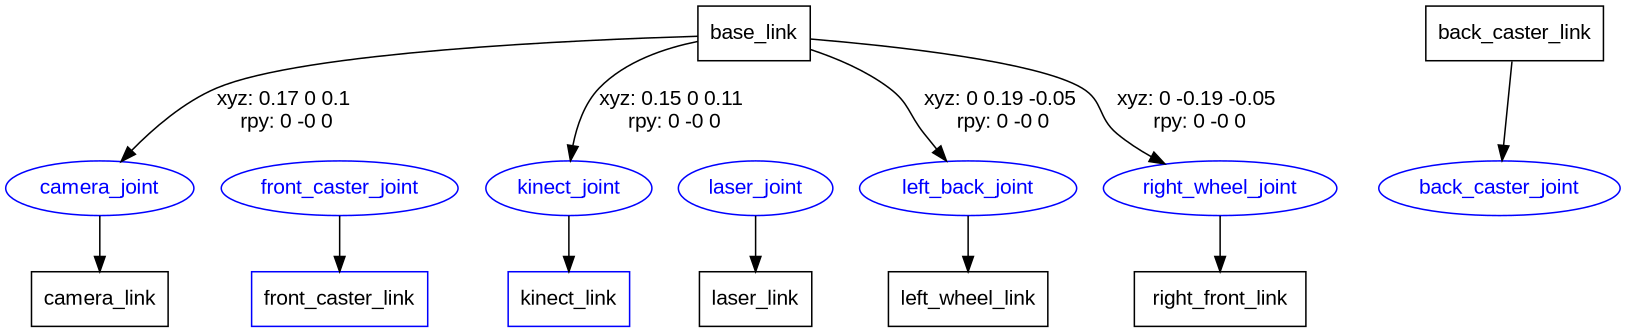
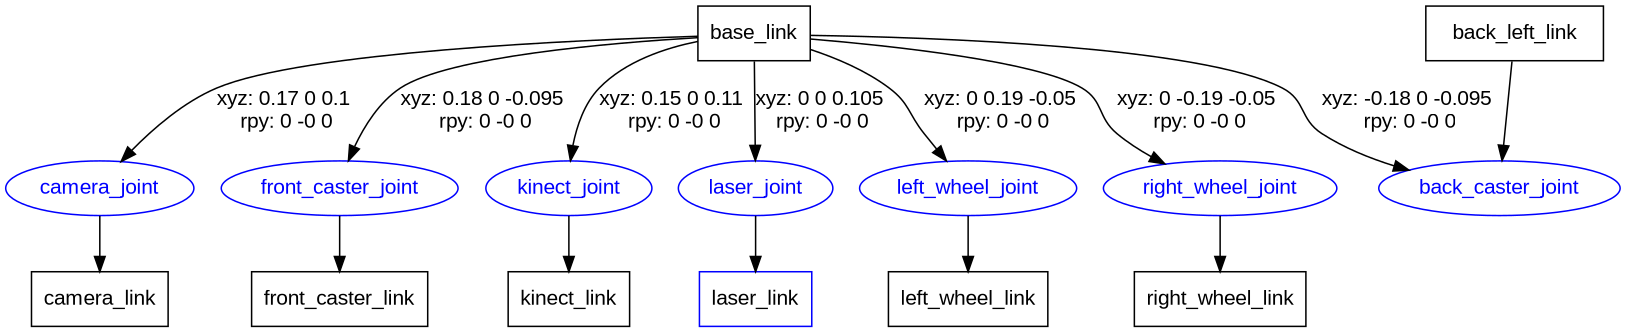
node "back_caster_link": label "back_caster_link" -> "back_left_link"
edge "base_link" -> "back_caster_joint": added, label "xyz: -0.18 0 -0.095 rpy: 0 -0 0"
edge "base_link" -> "front_caster_joint": added, label "xyz: 0.18 0 -0.095 rpy: 0 -0 0"
edge "base_link" -> "laser_joint": added, label "xyz: 0 0 0.105 rpy: 0 -0 0"
node "left_back_joint": label "left_back_joint" -> "left_wheel_joint"
node "front_caster_link": color blue -> black
node "kinect_link": color blue -> black
node "laser_link": color black -> blue
node "right_front_link": label "right_front_link" -> "right_wheel_link"
